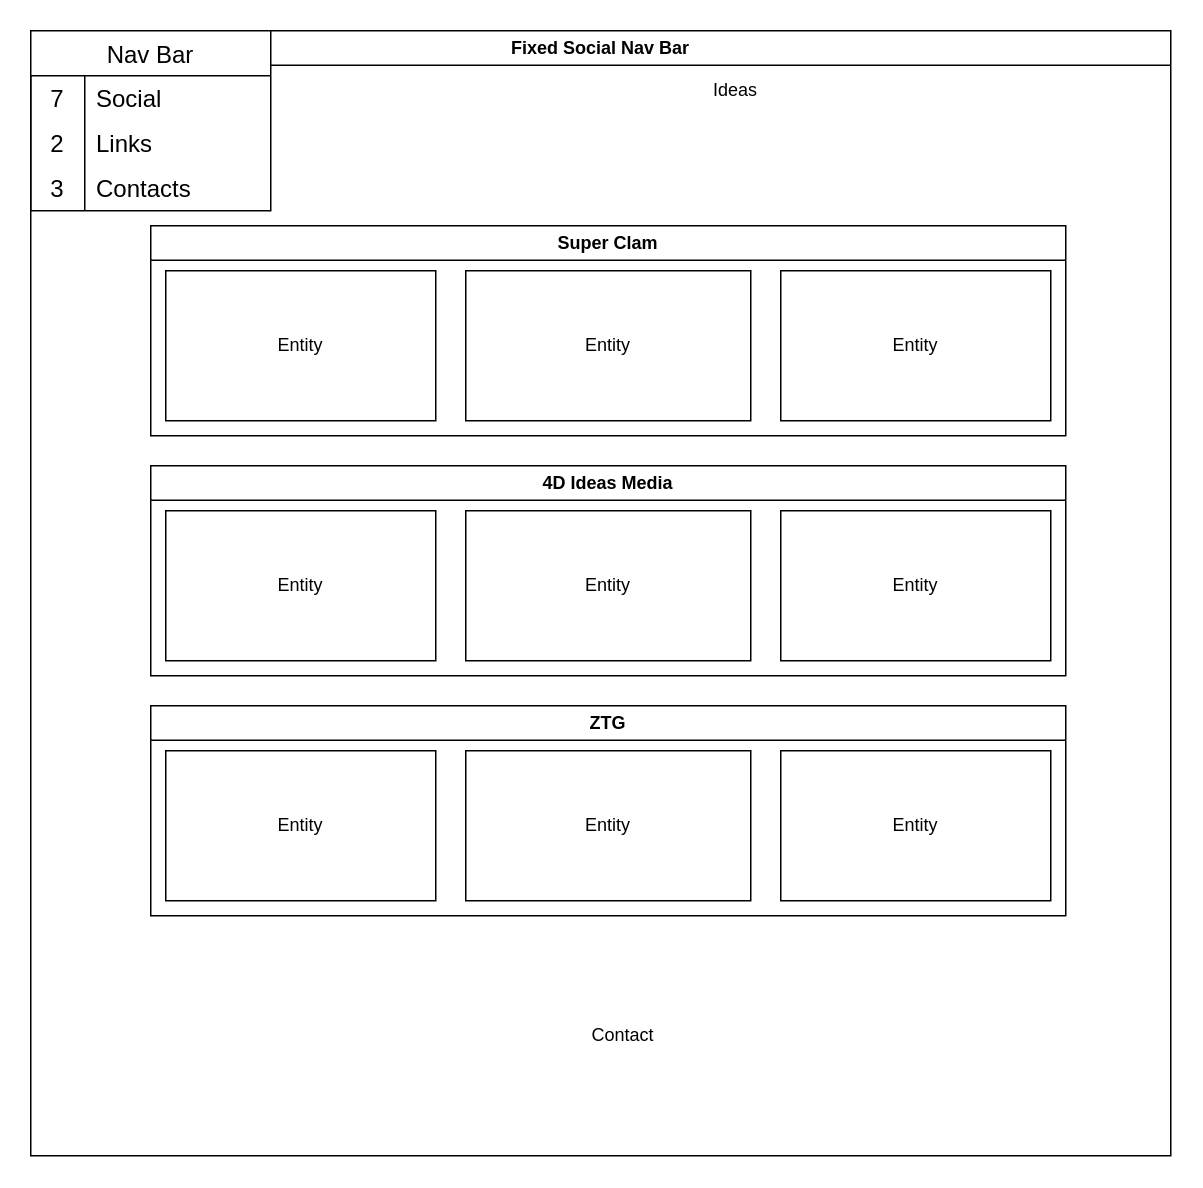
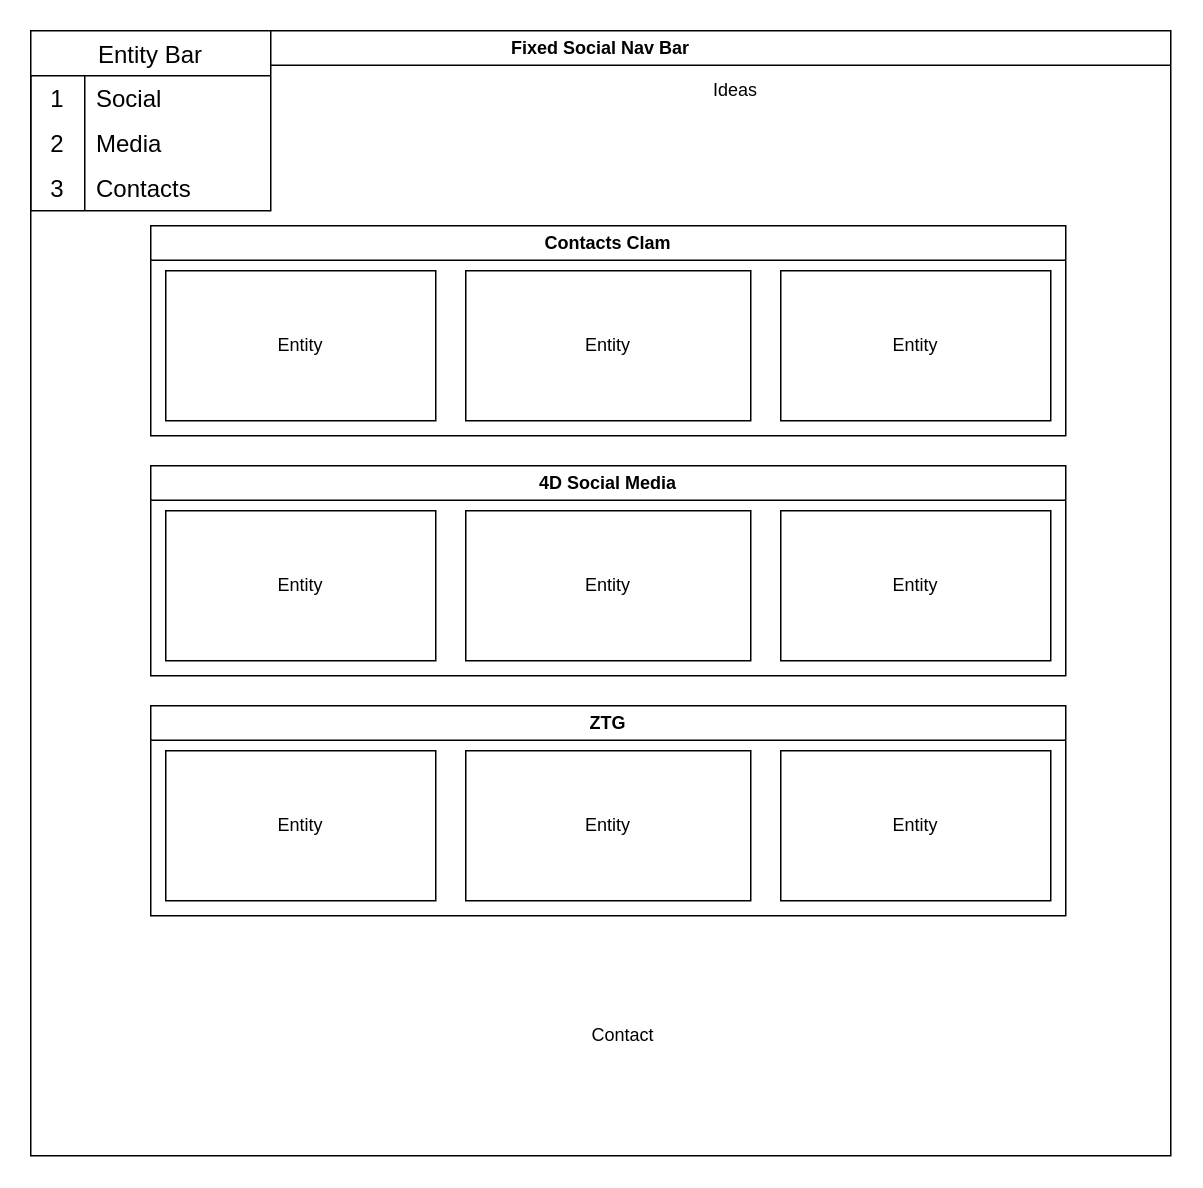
node "Nav Bar": label "Nav Bar" -> "Entity Bar"
node "7": label "7" -> "1"
node "Links": label "Links" -> "Media"
node "Super Clam": label "Super Clam" -> "Contacts Clam"
node "4D Ideas Media": label "4D Ideas Media" -> "4D Social Media"
